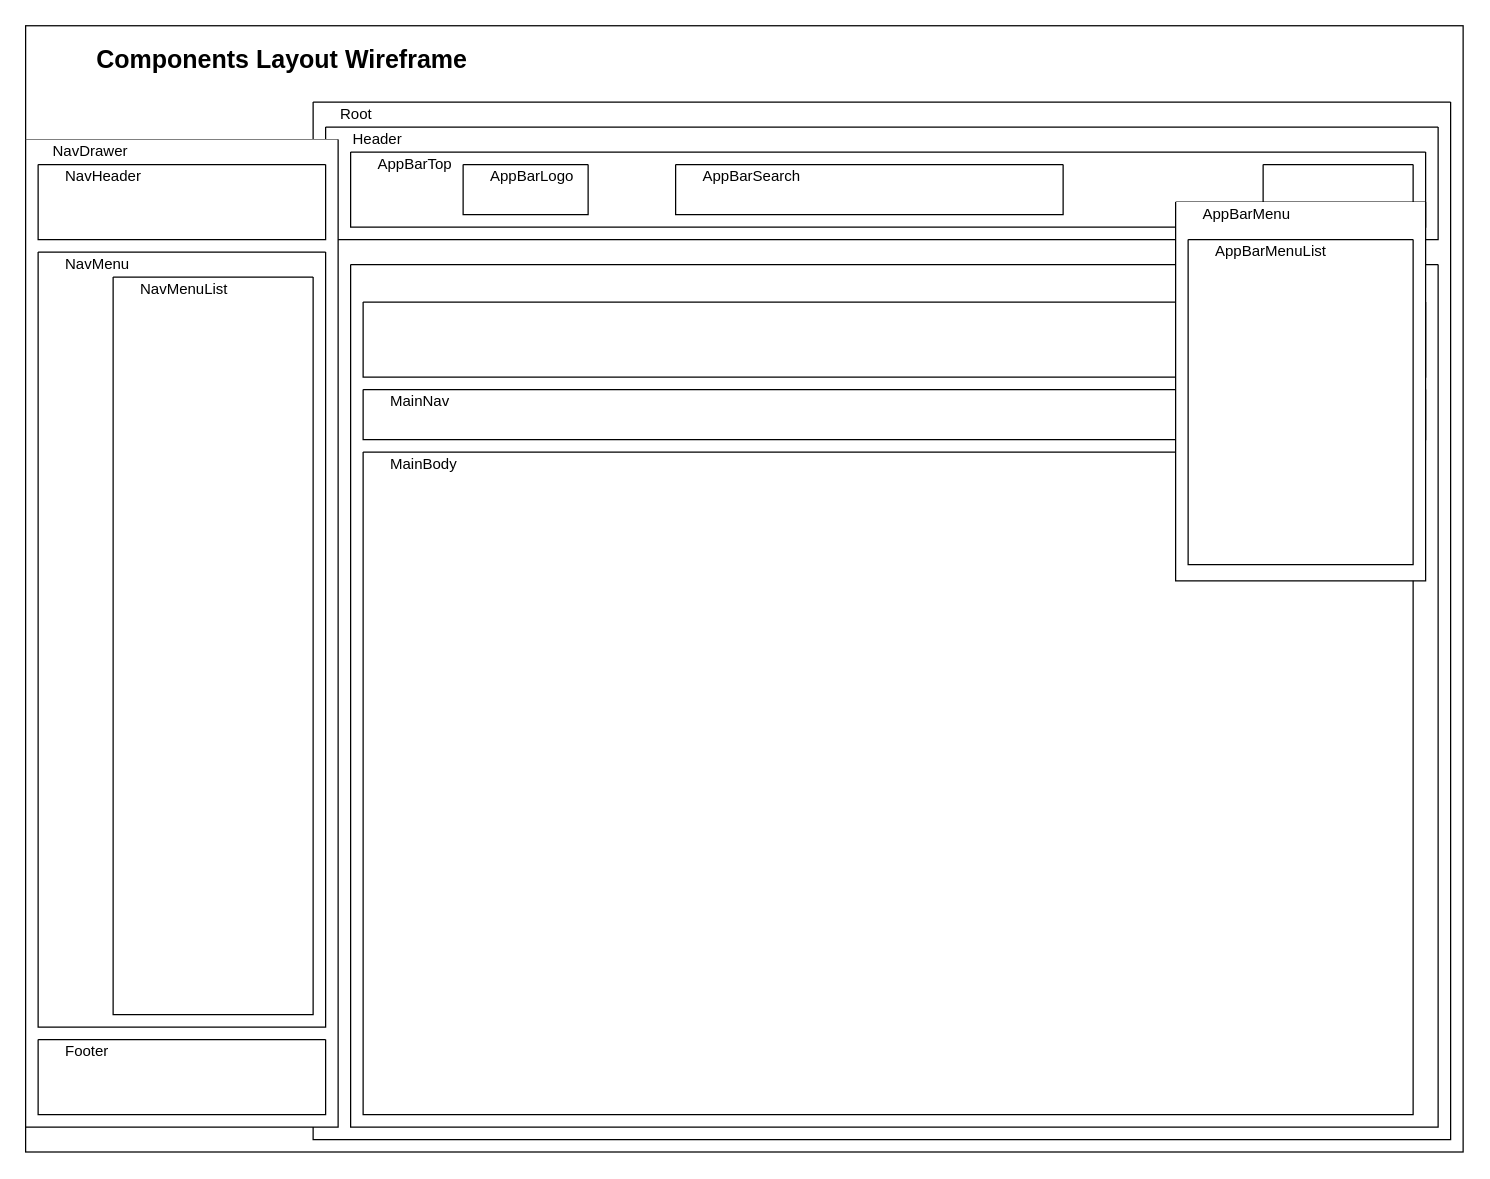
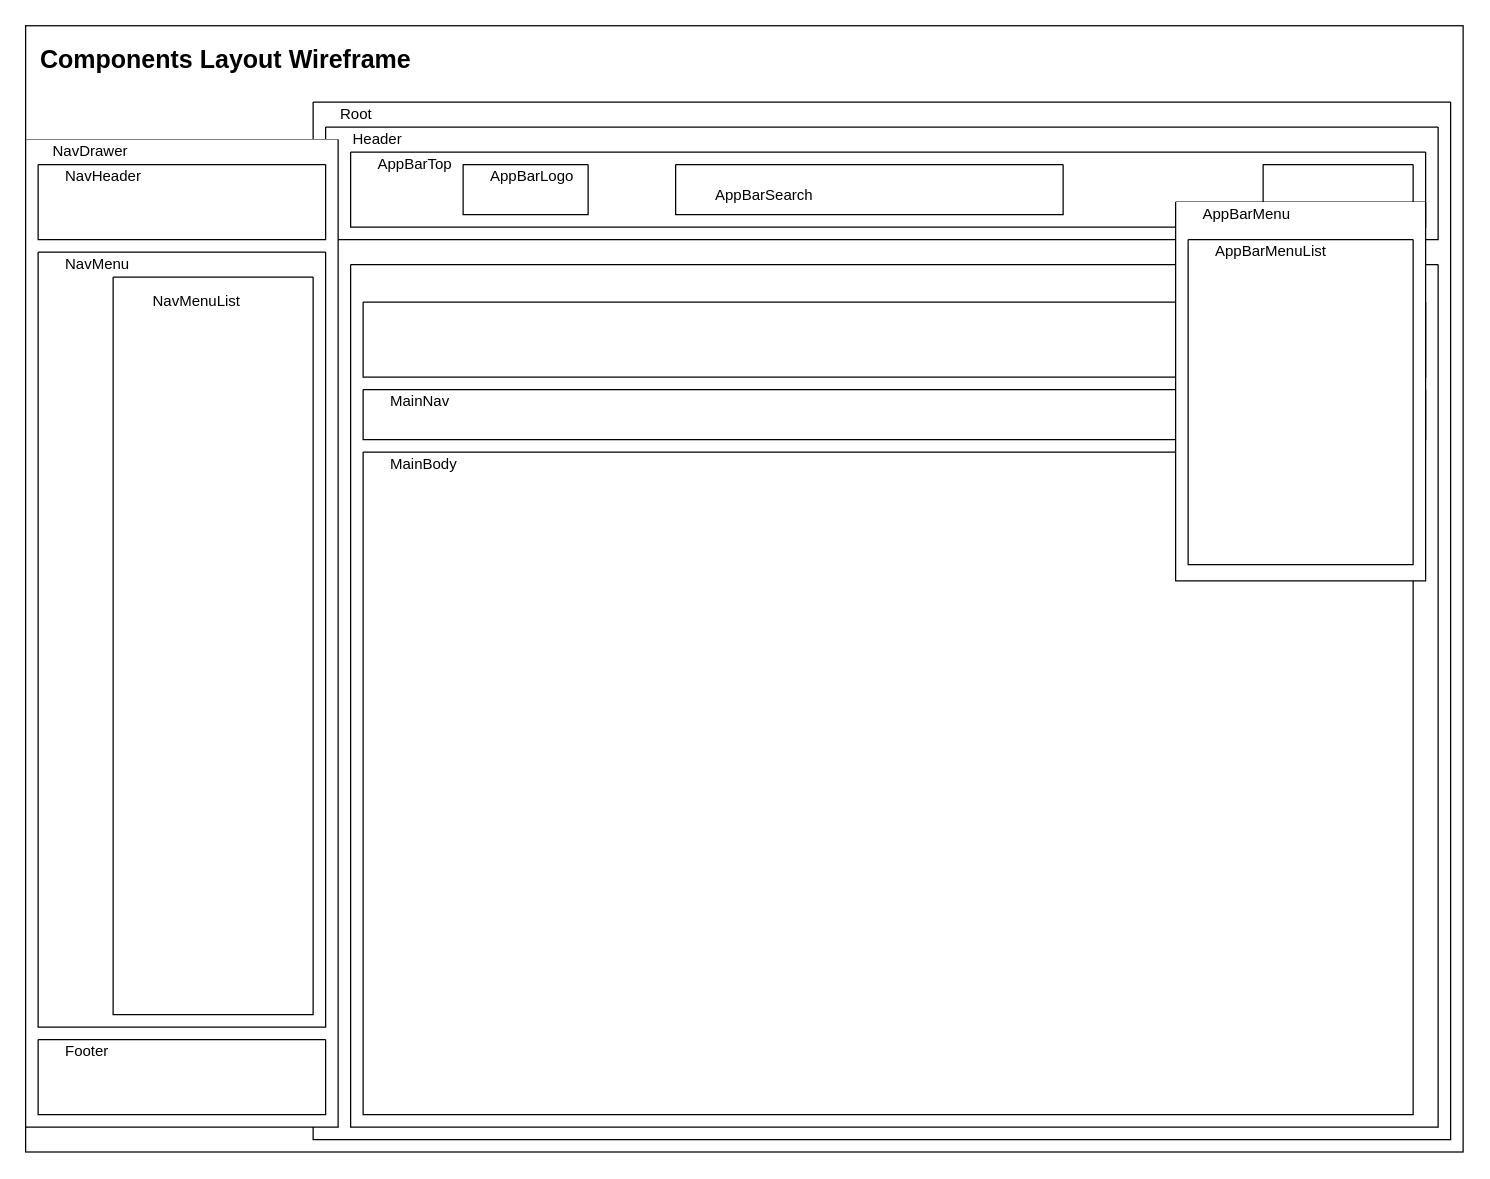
node "Components Layout Wireframe": moved (394, 58) -> (338, 58)
node "AppBarSearch": moved (744, 177) -> (757, 196)
node "NavMenuList": moved (182, 289) -> (194, 302)
